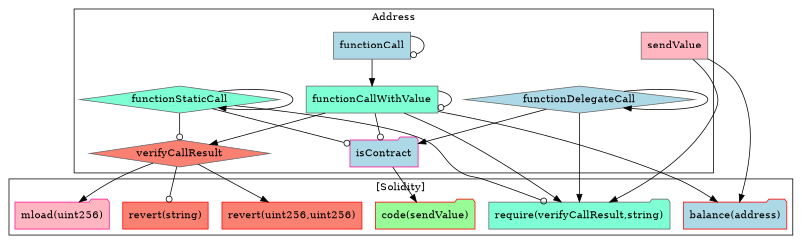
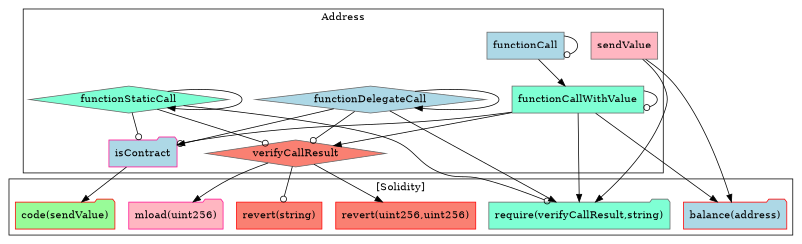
edge "functionDelegateCall" -> "verifyCallResult": added
